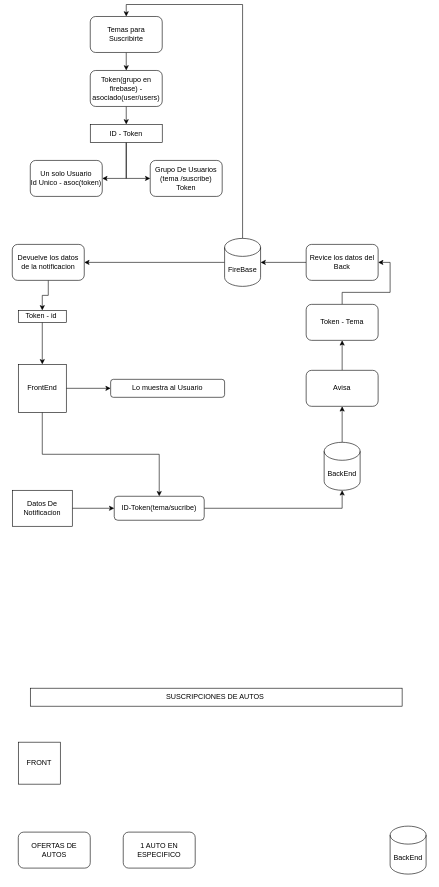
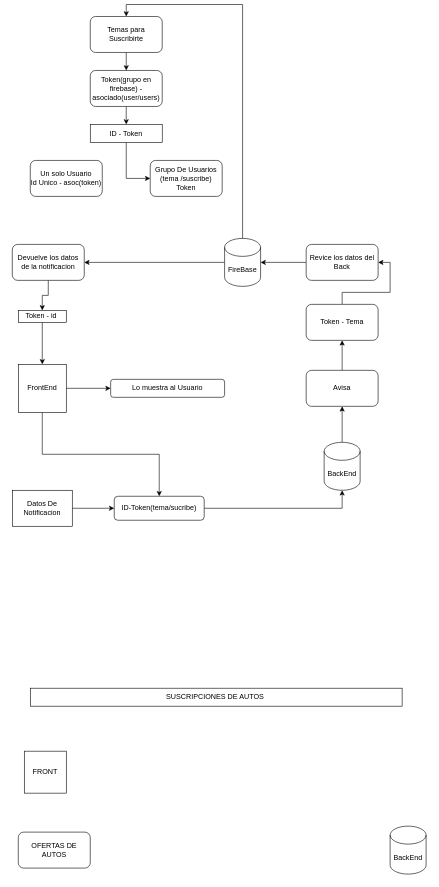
edge "ID - Token" -> "Un solo Usuario Id Unico - asoc(token)": removed
node "FRONT": moved (39, 764) -> (45, 773)
node "1 AUTO EN ESPECIFICO": removed
